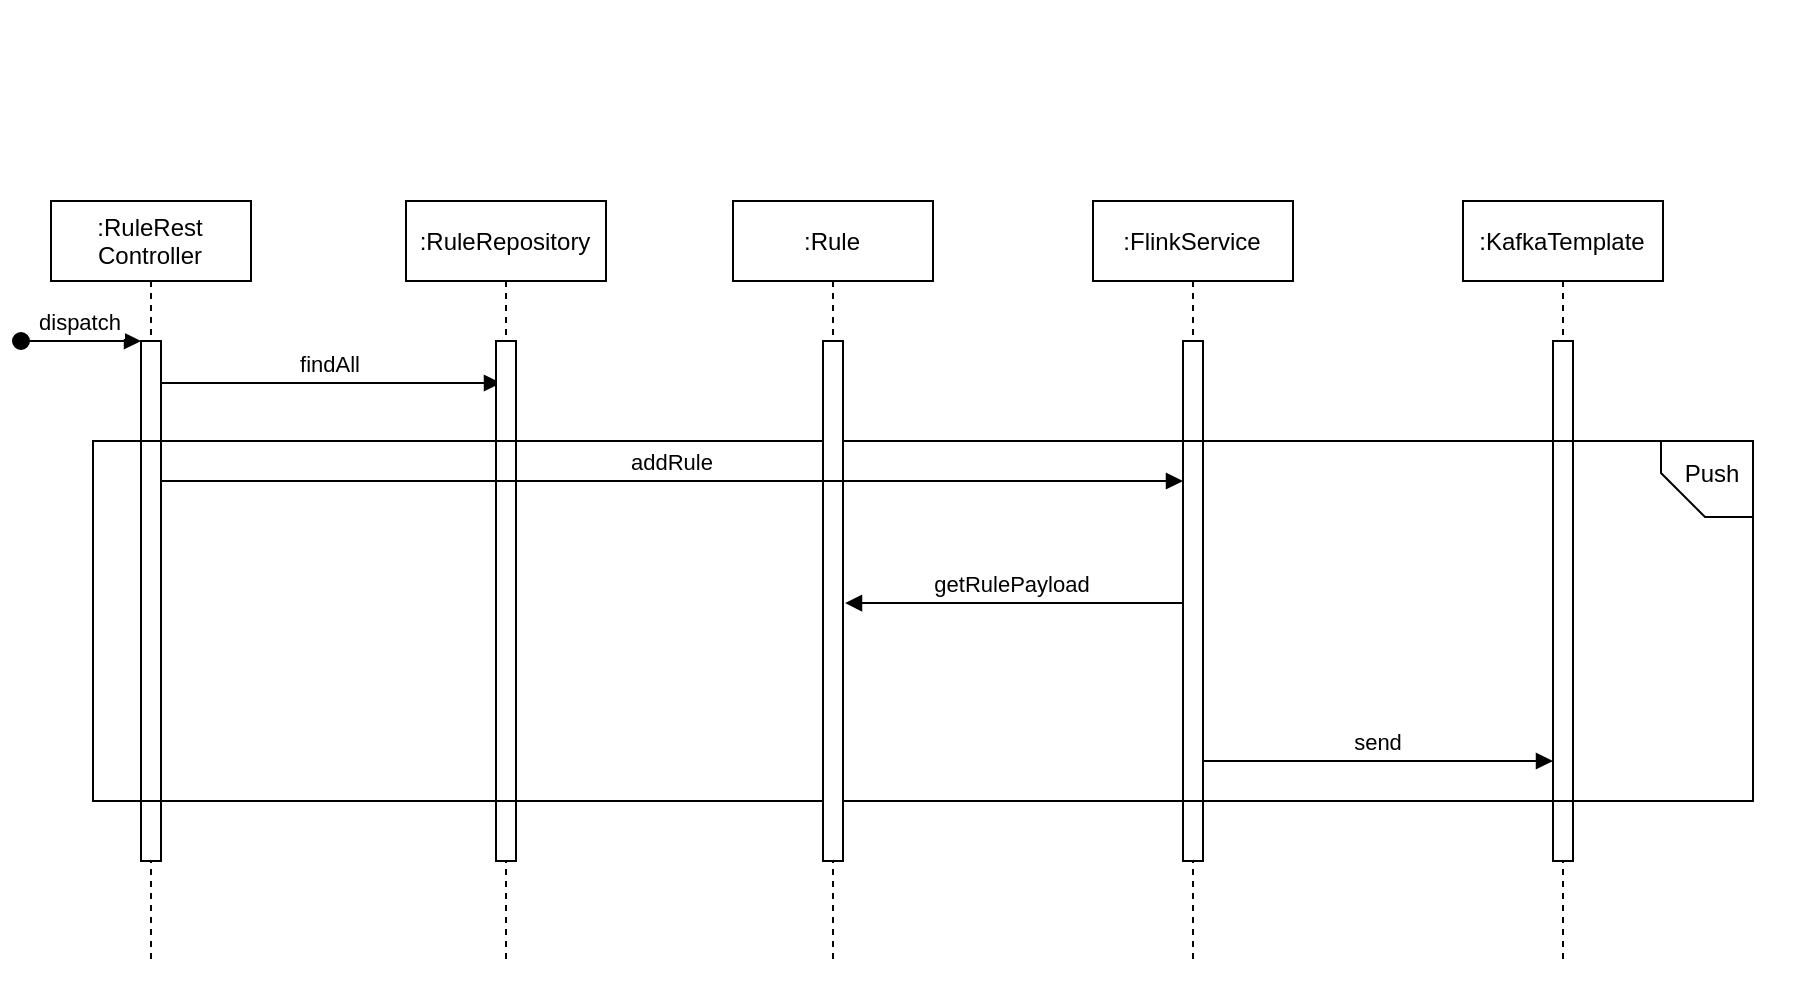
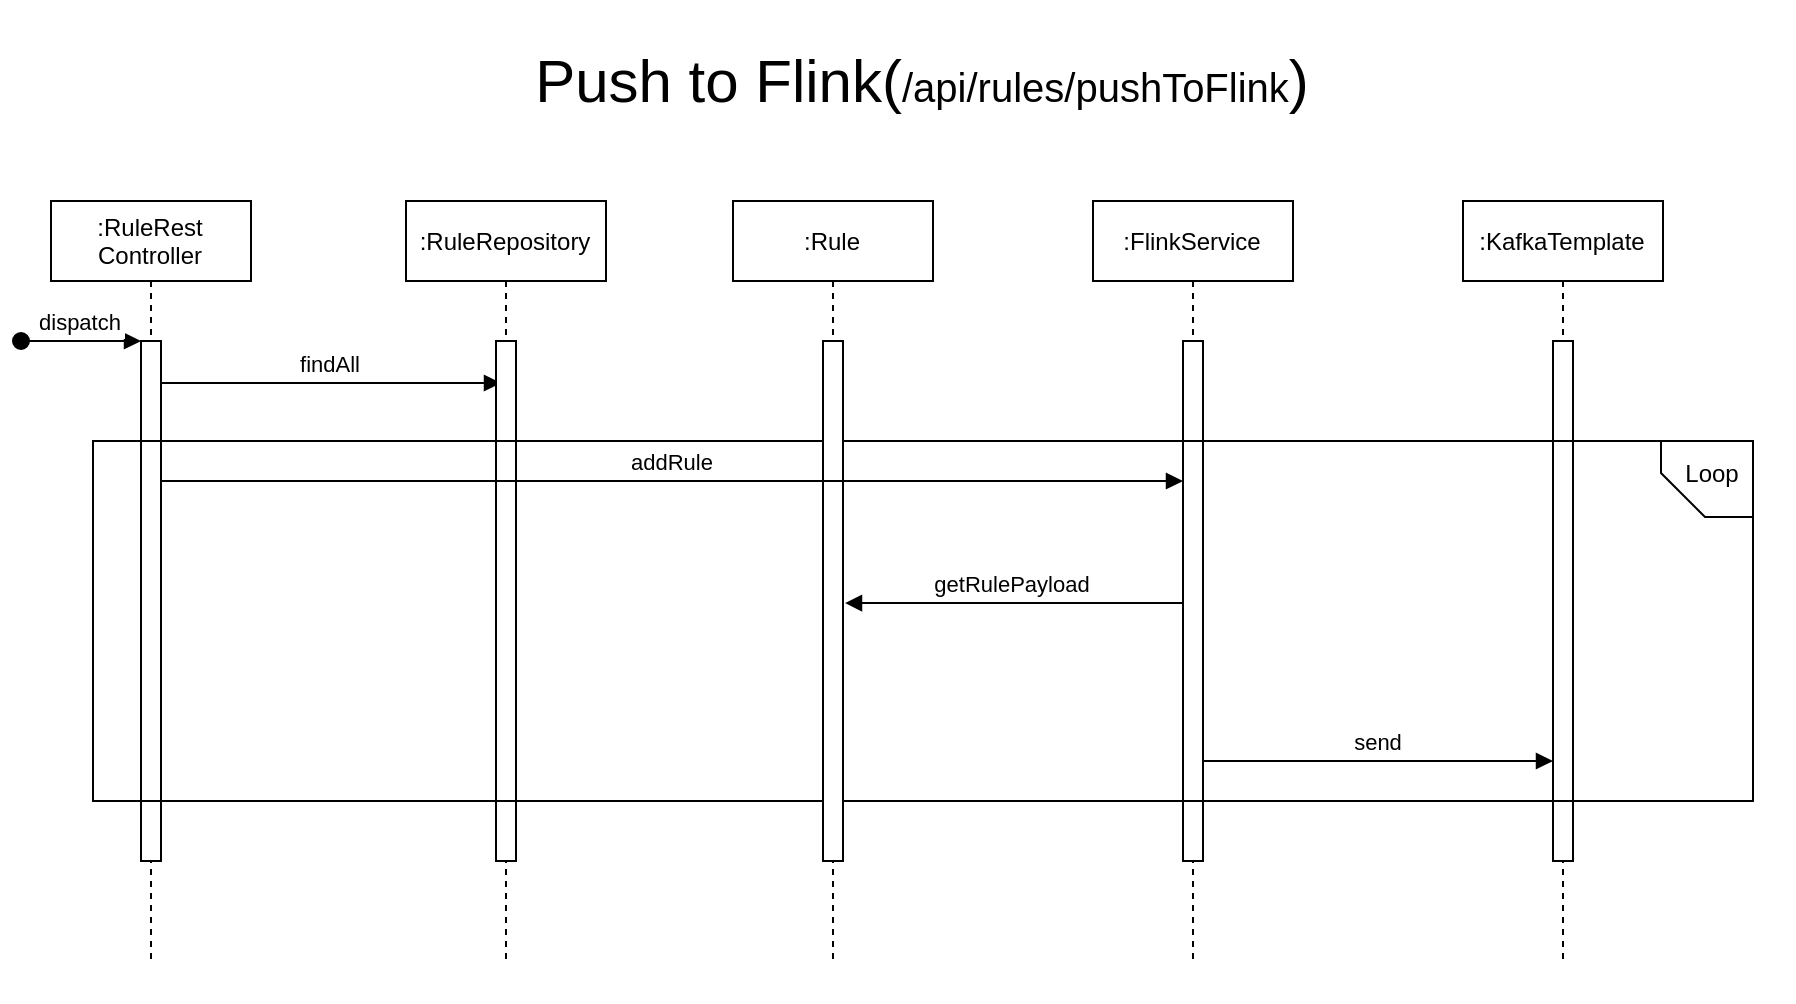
node "Push to Flink(/api/rules/pushToFlink)": added
node "Push": label "Push" -> "Loop"
